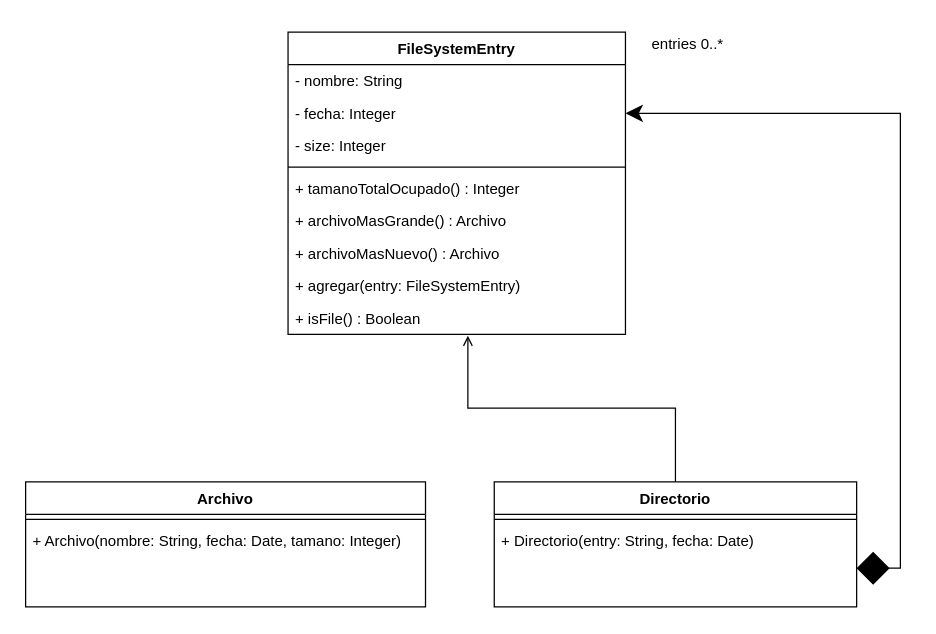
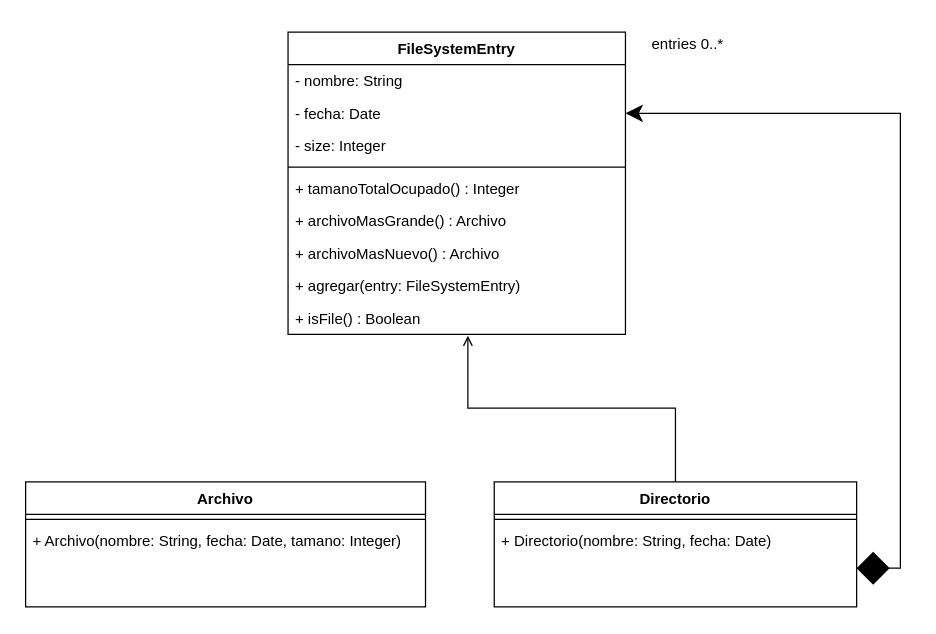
node "- fecha: Integer": label "- fecha: Integer" -> "- fecha: Date"
node "+ Directorio(entry: String, fecha: Date)": label "+ Directorio(entry: String, fecha: Date)" -> "+ Directorio(nombre: String, fecha: Date)"
